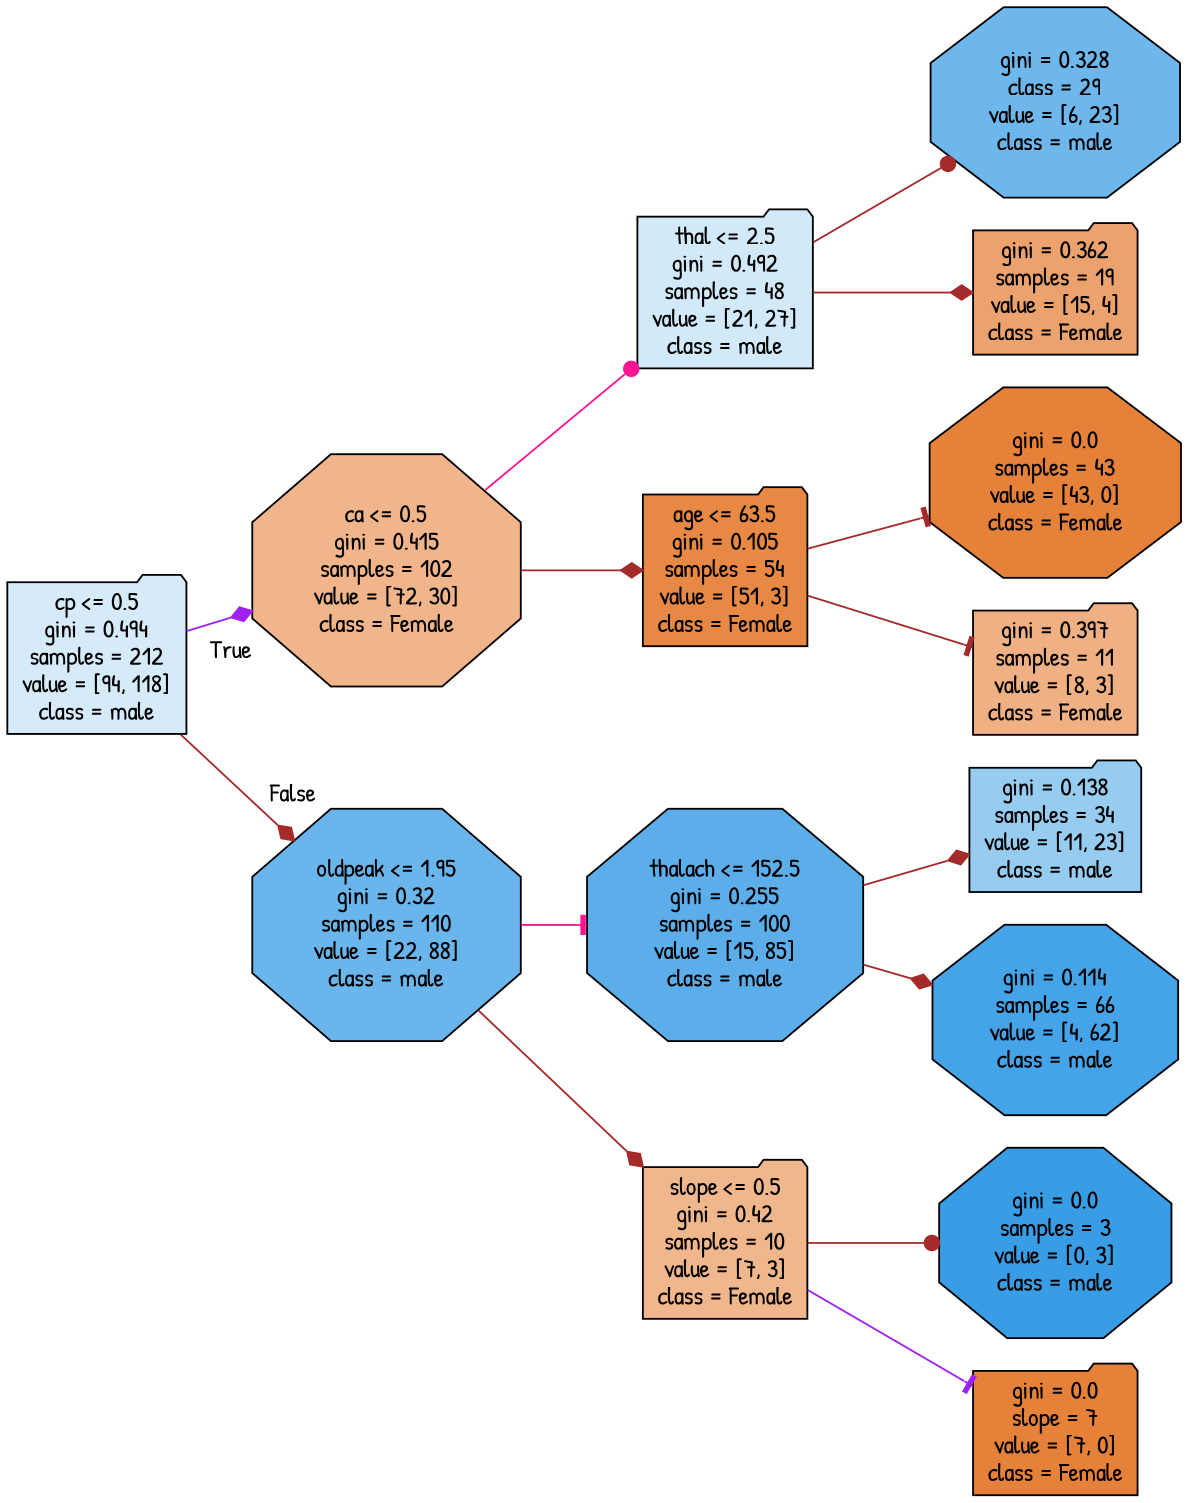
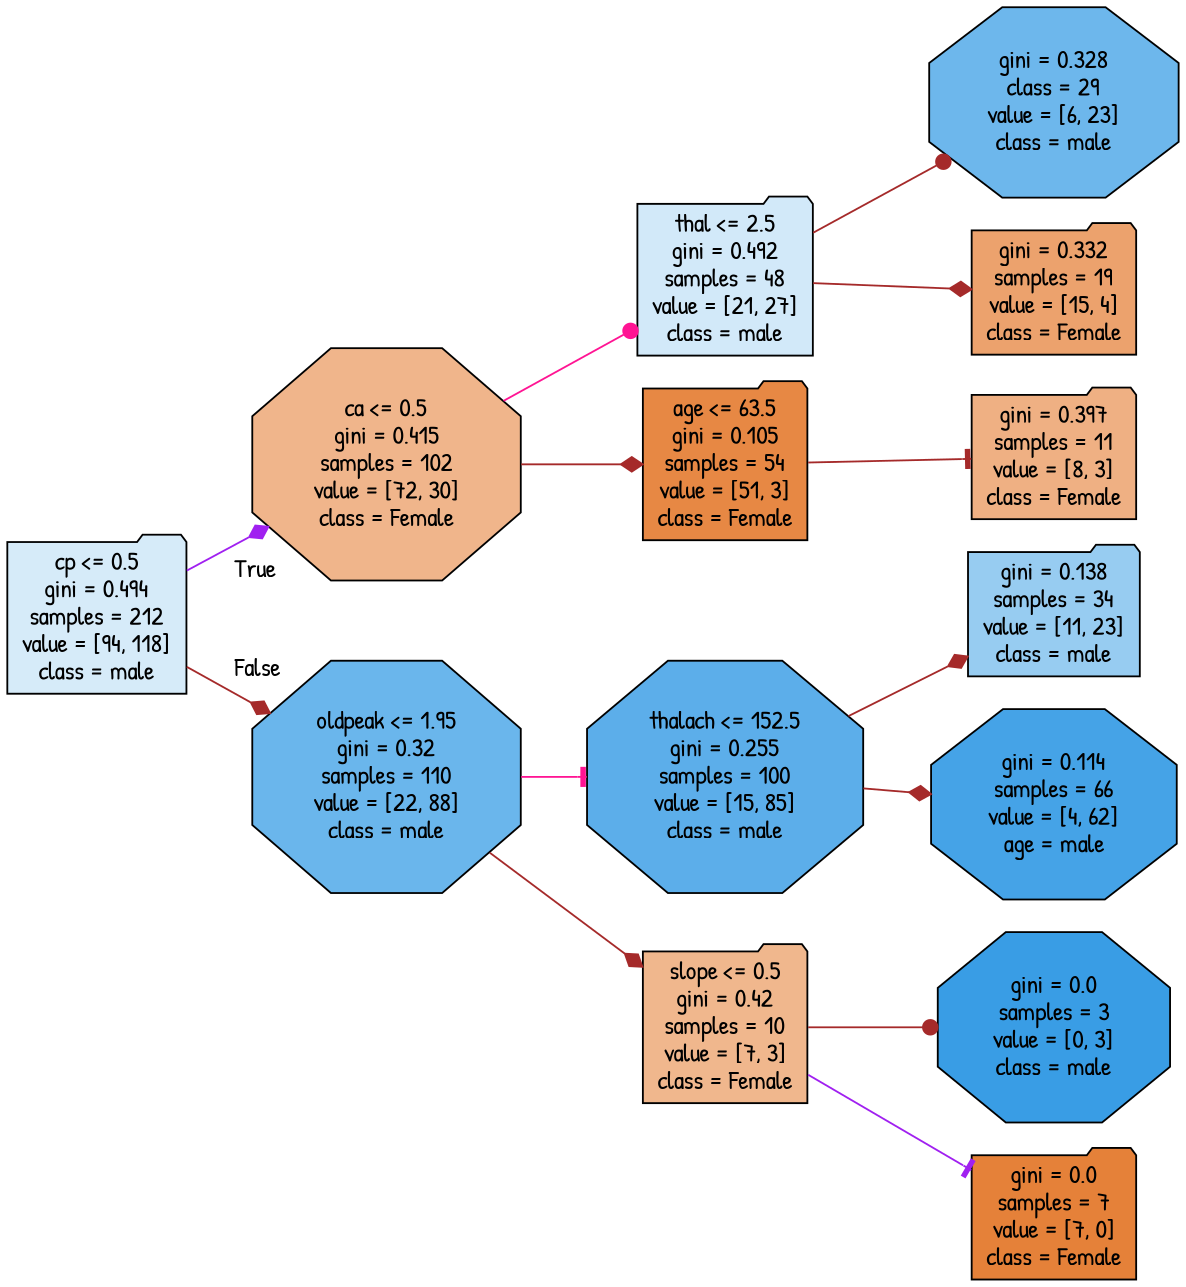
node "gini = 0.362 samples = 19 value = [15, 4] class = Female": label "gini = 0.362 samples = 19 value = [15, 4] class = Female" -> "gini = 0.332 samples = 19 value = [15, 4] class = Female"
node "gini = 0.0 samples = 43 value = [43, 0] class = Female": removed
node "gini = 0.114 samples = 66 value = [4, 62] class = male": label "gini = 0.114 samples = 66 value = [4, 62] class = male" -> "gini = 0.114 samples = 66 value = [4, 62] age = male"
node "gini = 0.0 slope = 7 value = [7, 0] class = Female": label "gini = 0.0 slope = 7 value = [7, 0] class = Female" -> "gini = 0.0 samples = 7 value = [7, 0] class = Female"
